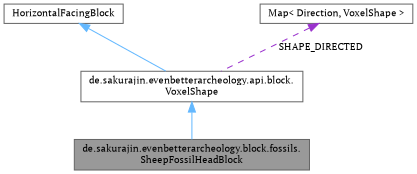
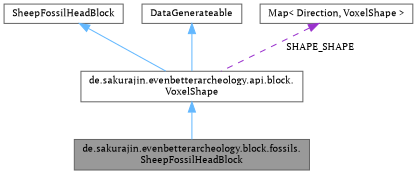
node "HorizontalFacingBlock": label "HorizontalFacingBlock" -> "SheepFossilHeadBlock"
node "DataGenerateable": added
edge "de.sakurajin.evenbetterarcheology.api.block. VoxelShape" -> "Map< Direction, VoxelShape >": label " SHAPE_DIRECTED" -> " SHAPE_SHAPE"
